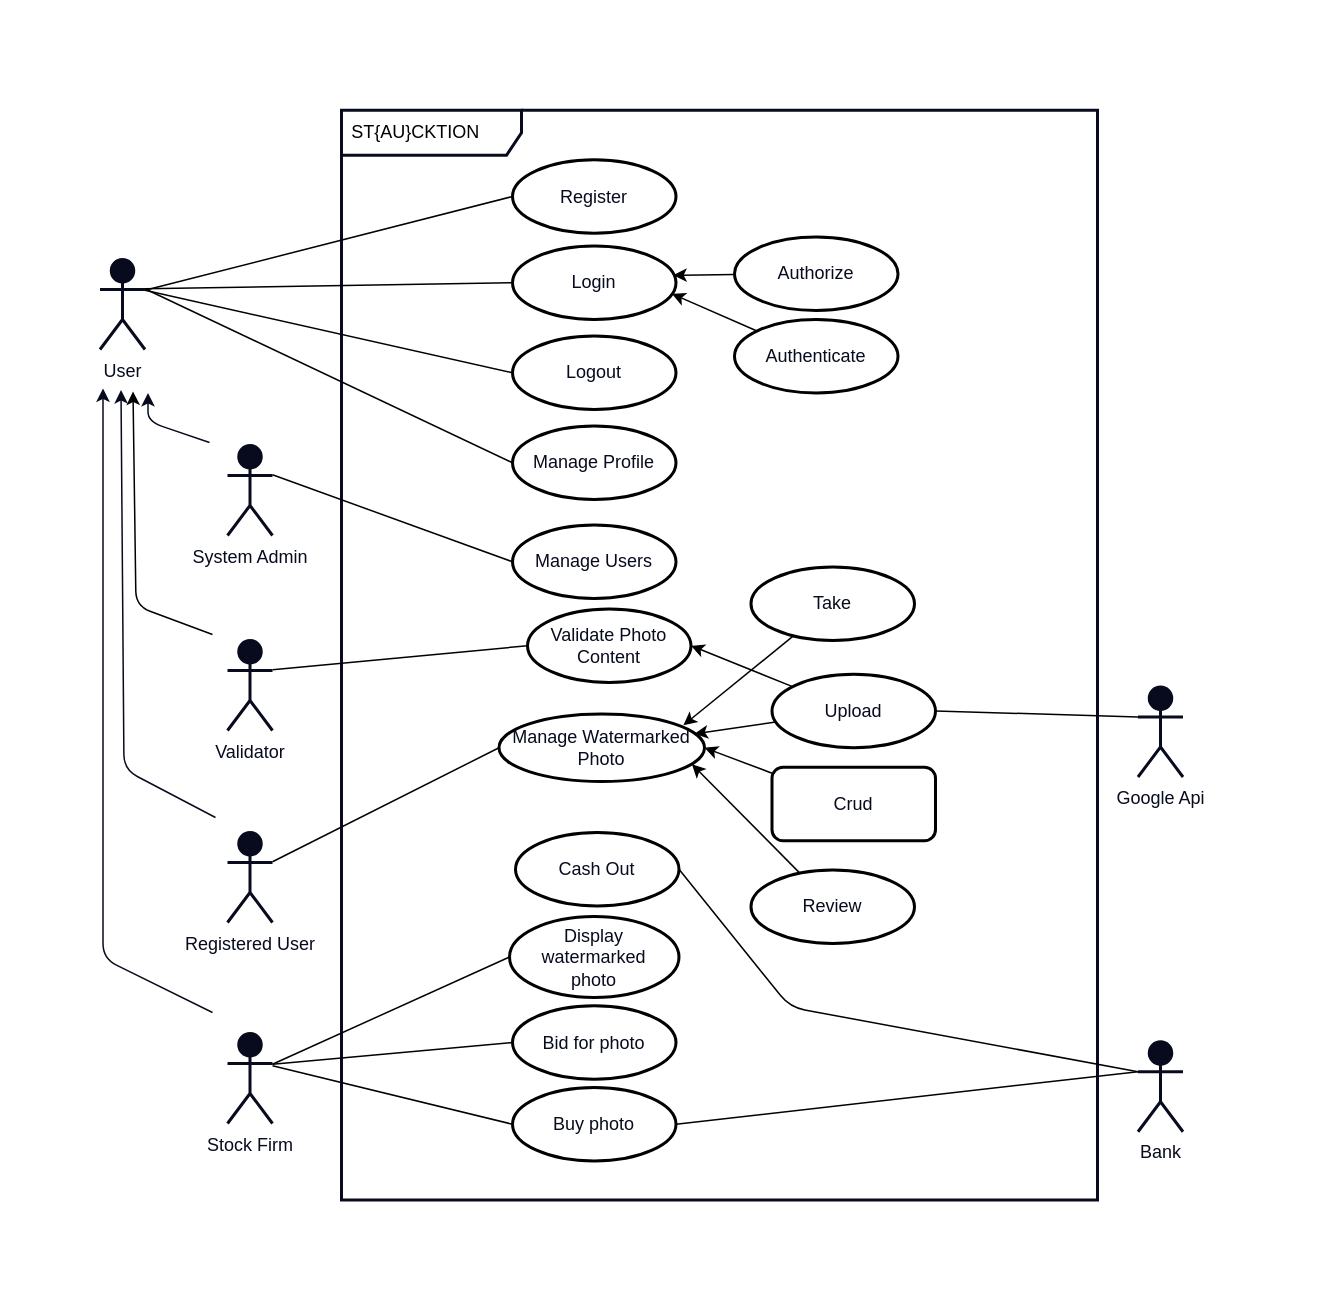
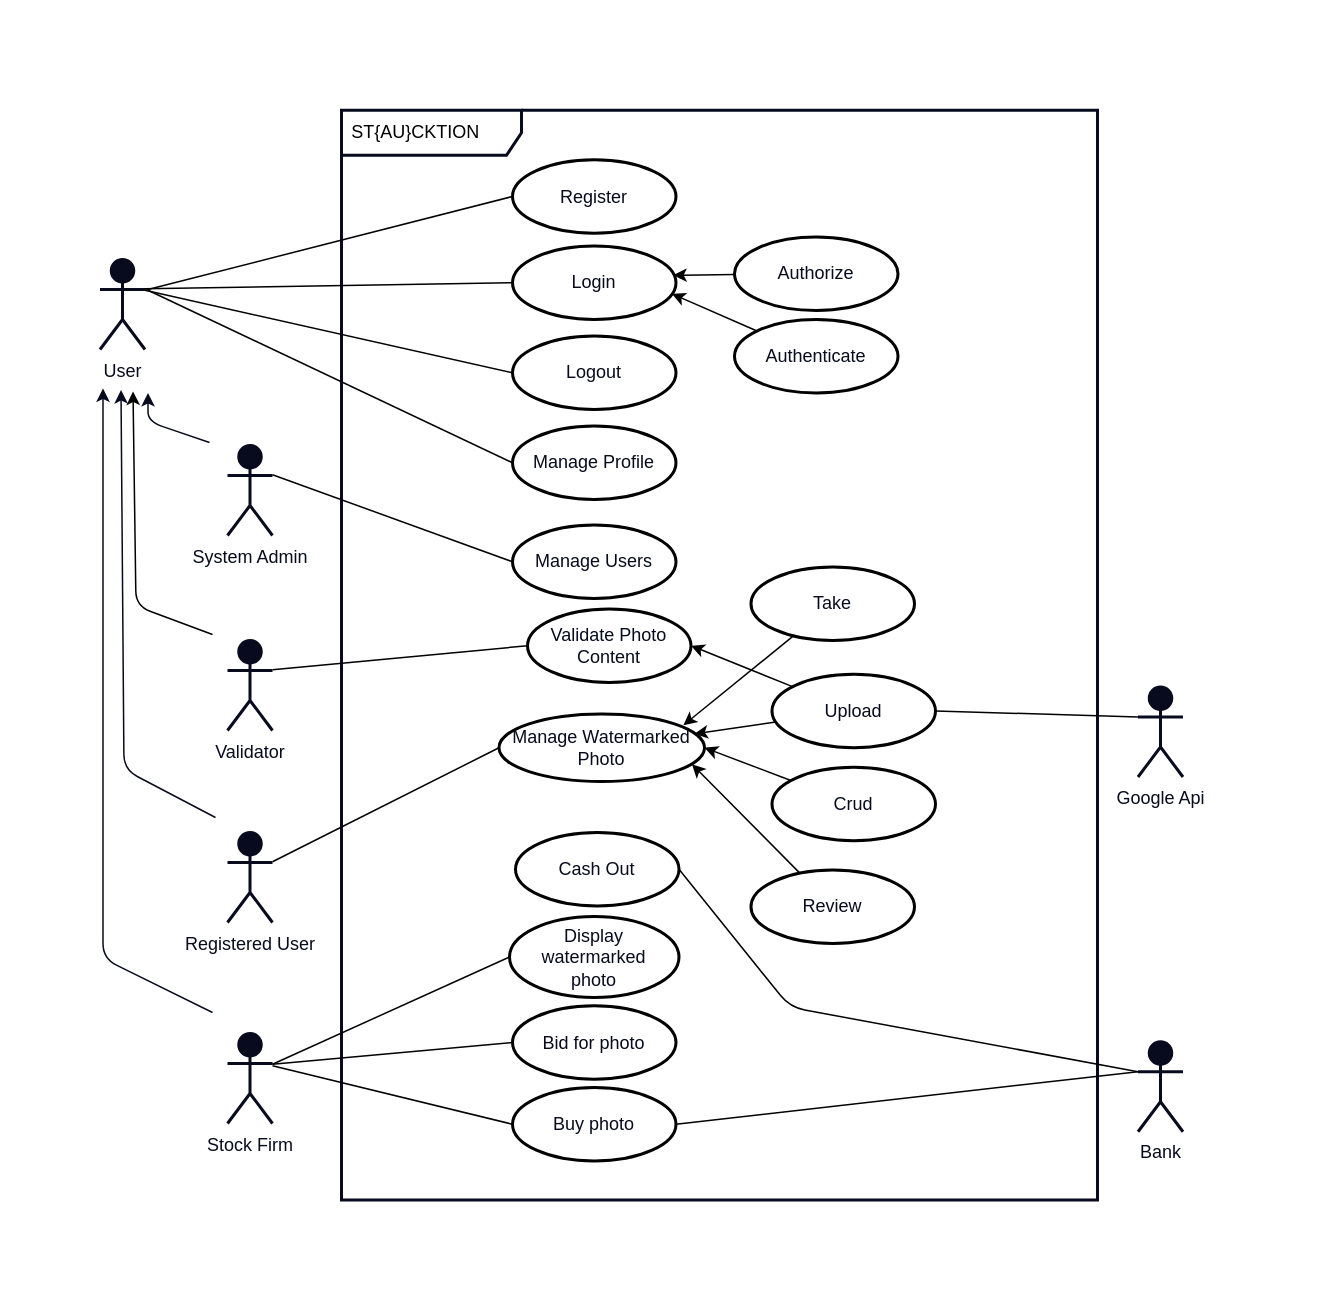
node "Crud": shape rounded rectangle -> ellipse
